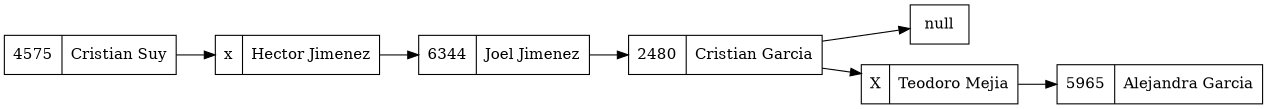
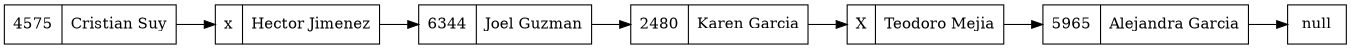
edge "2480" -> "null": now "5965" -> "null"
node "6344": text "Joel Jimenez" -> "Joel Guzman"
node "2480": text "Cristian Garcia" -> "Karen Garcia"
